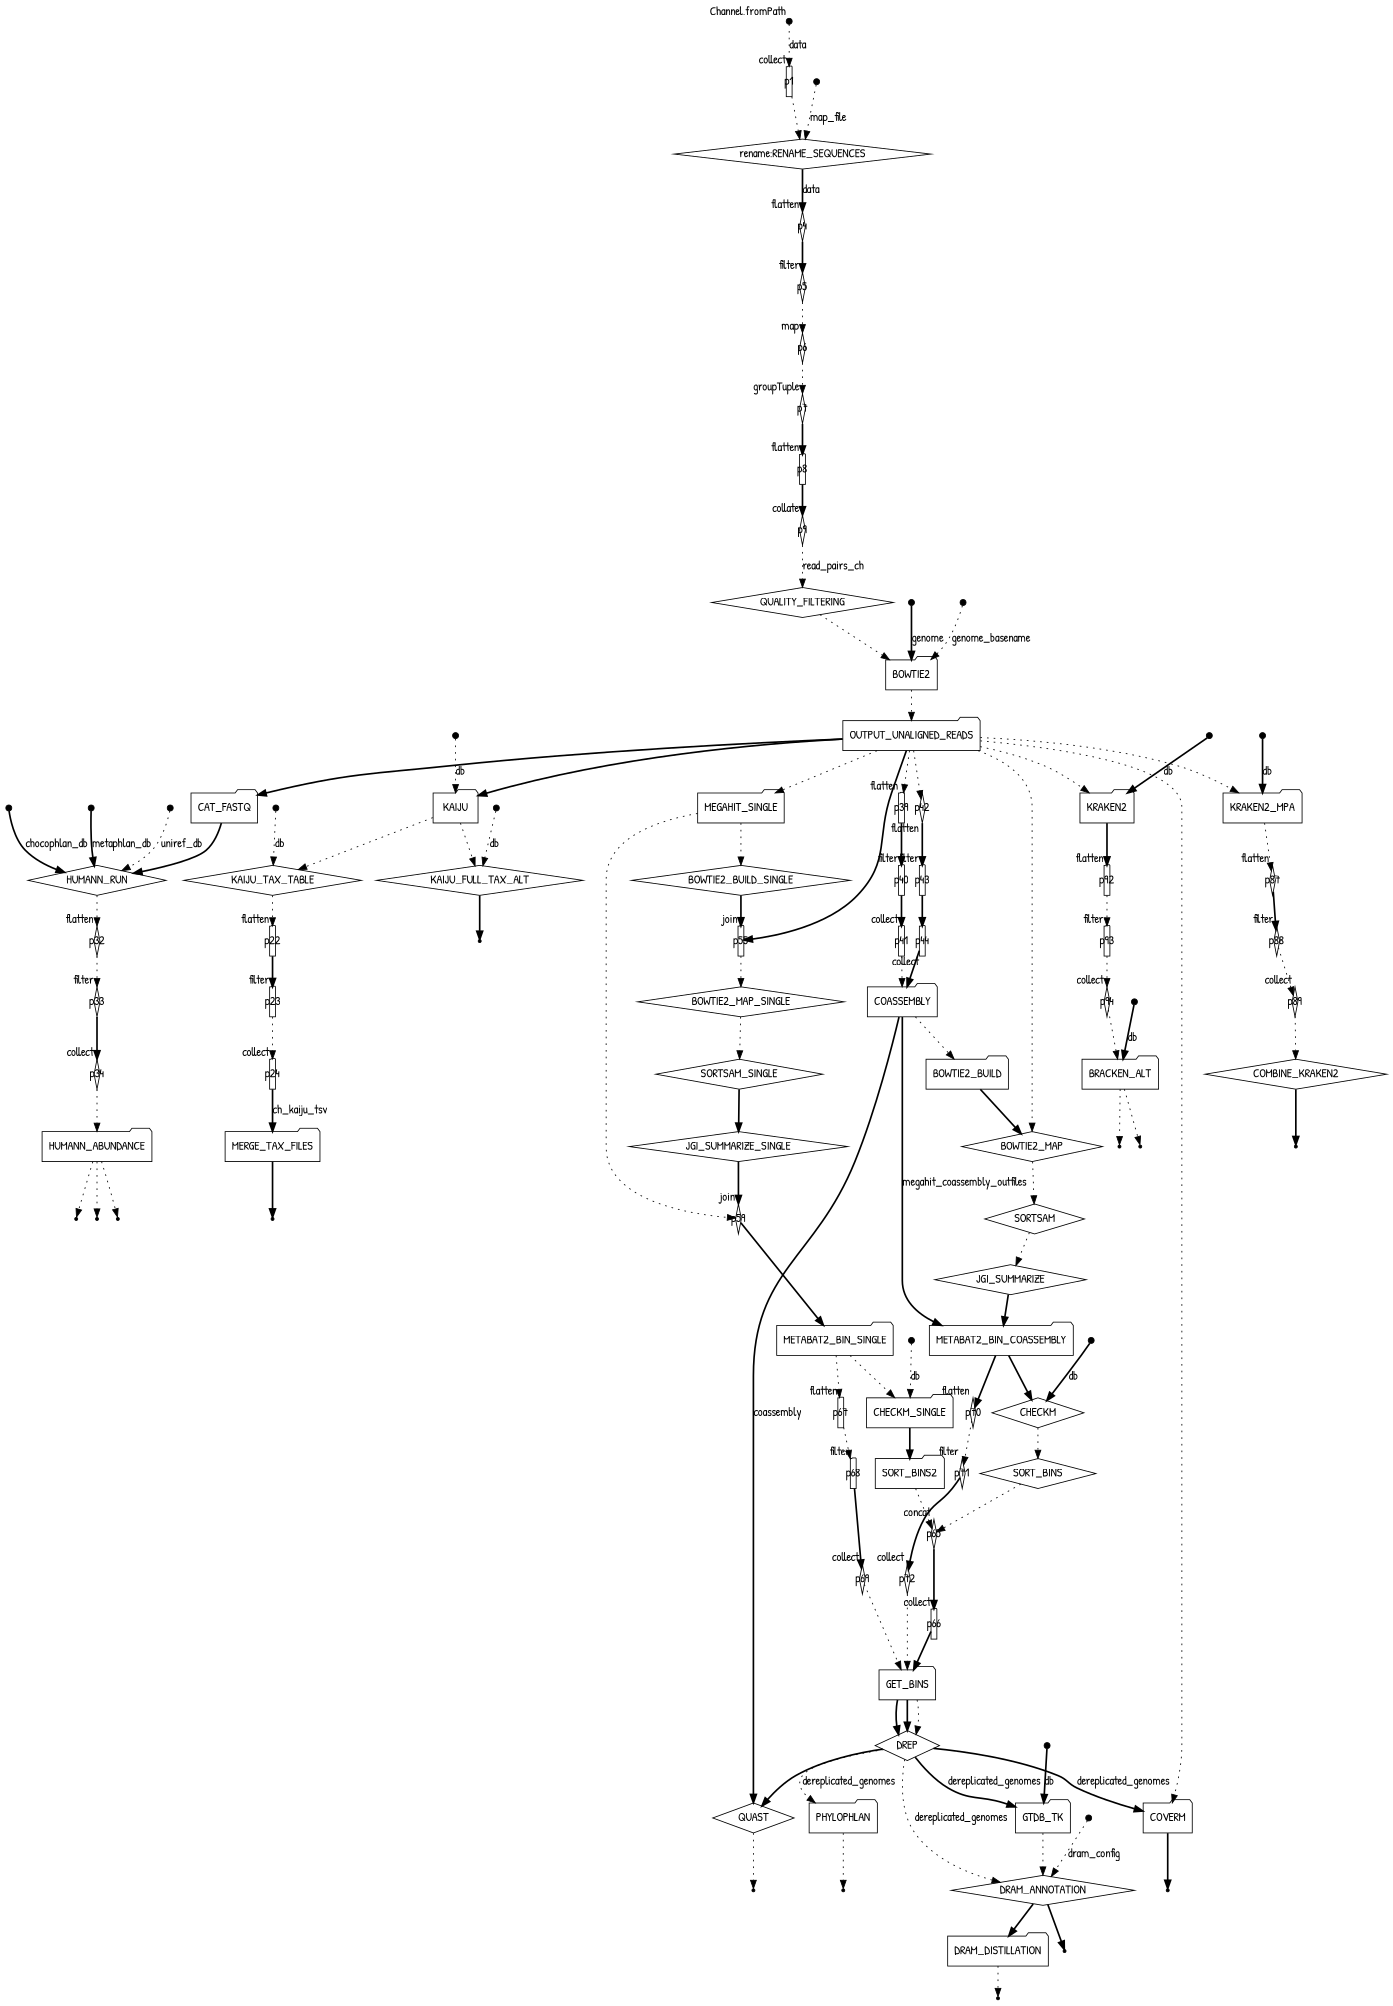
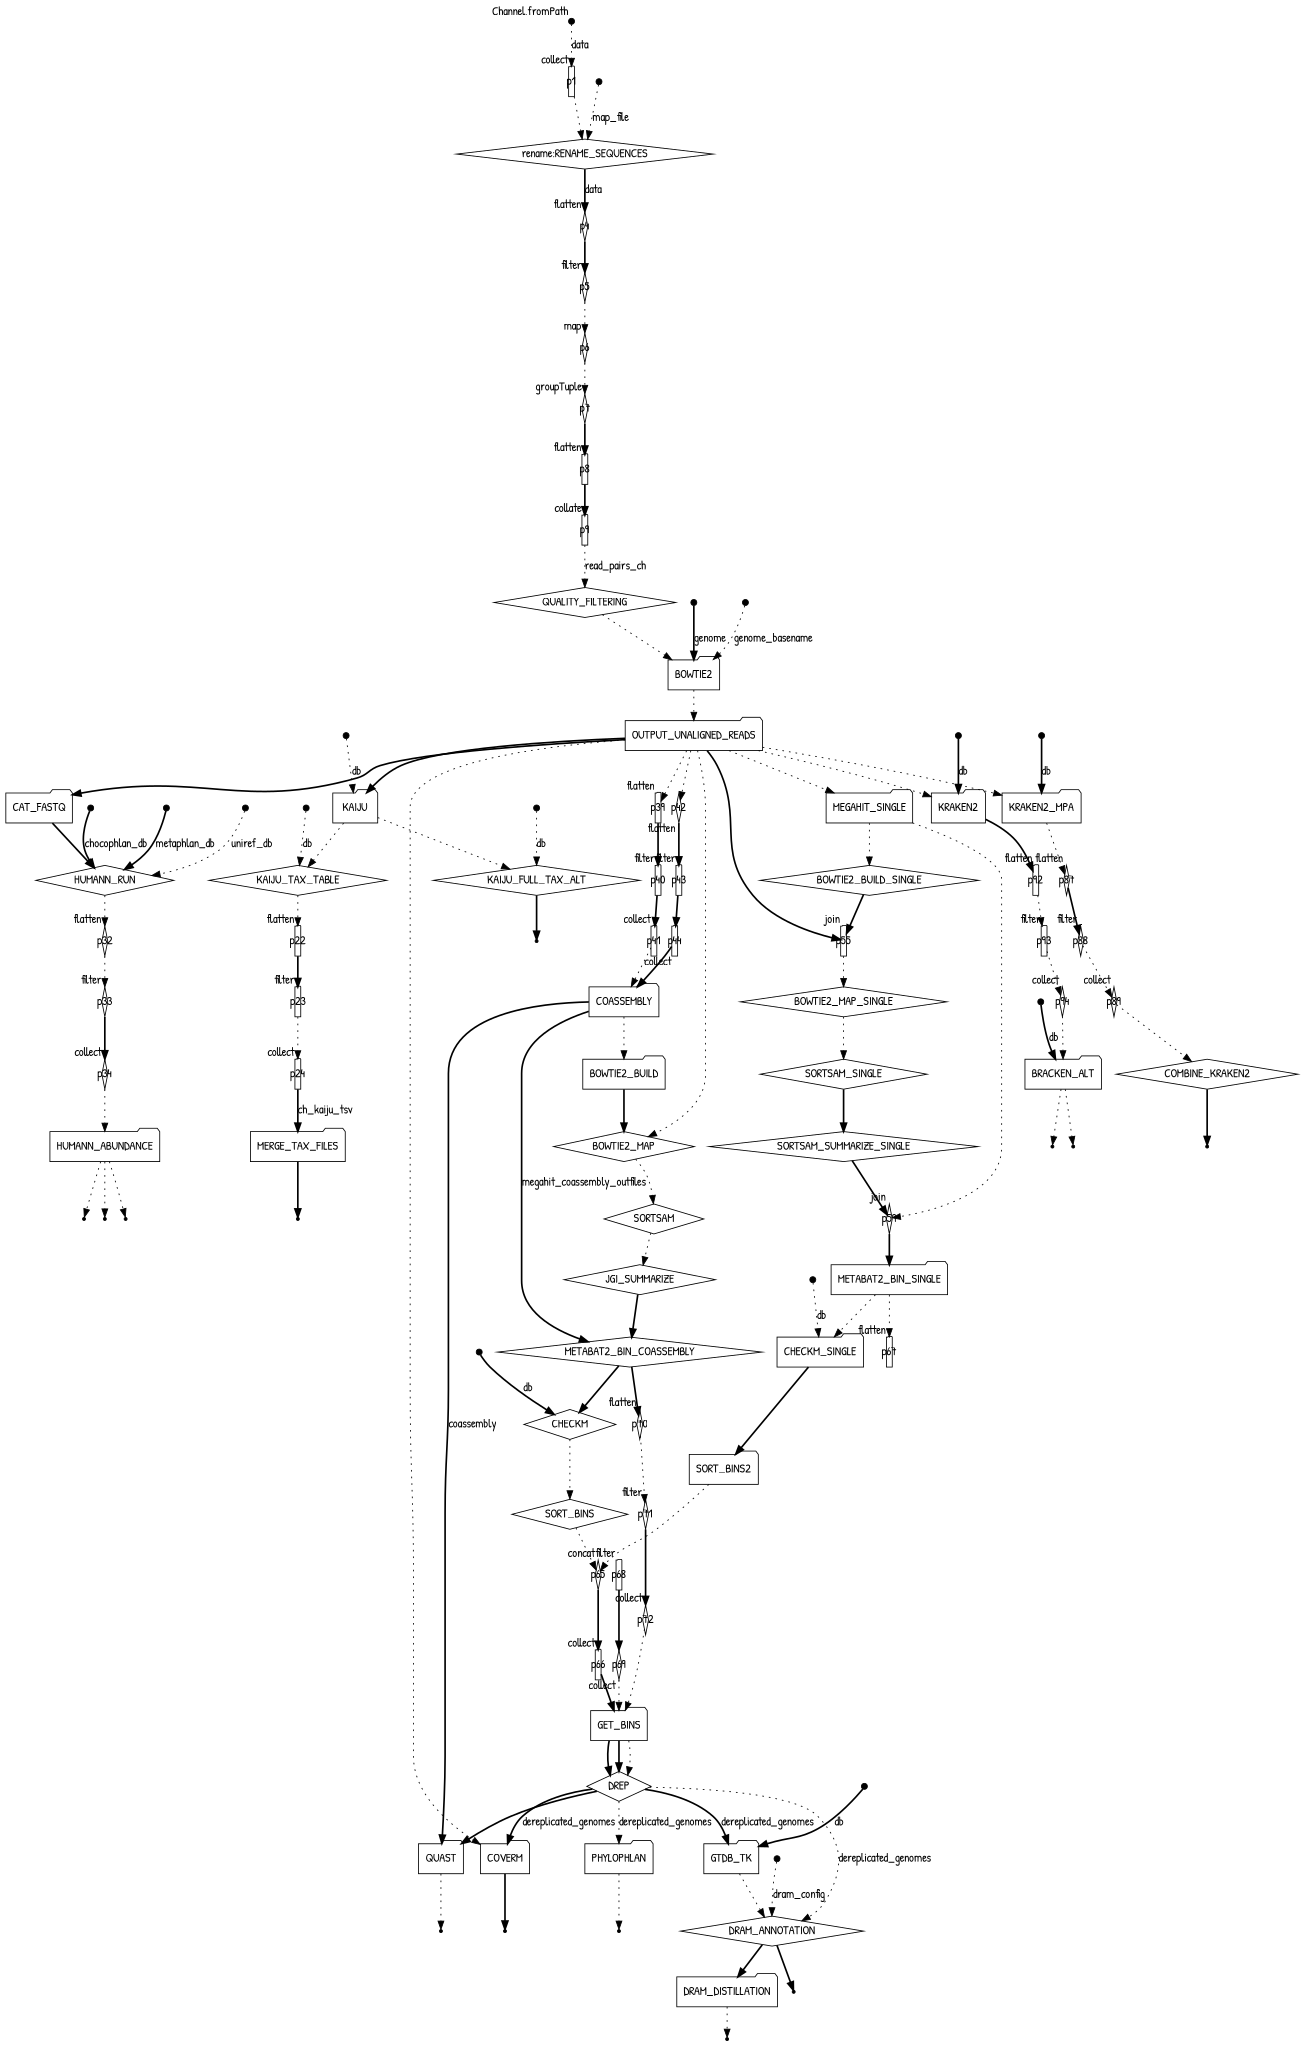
node "p9 collate": shape diamond -> folder
node "JGI_SUMMARIZE_SINGLE": label "JGI_SUMMARIZE_SINGLE" -> "SORTSAM_SUMMARIZE_SINGLE"
node "METABAT2_BIN_COASSEMBLY": shape folder -> diamond
edge "p67 flatten" -> "p68 filter": removed
node "QUAST": shape diamond -> folder
